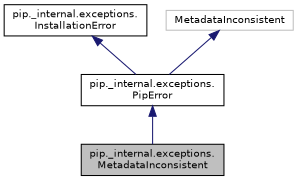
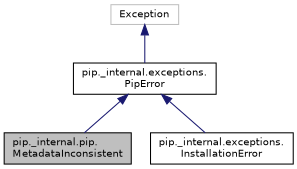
node "MetadataInconsistent": label "MetadataInconsistent" -> "Exception"
edge "pip._internal.exceptions. PipError" -> "pip._internal.exceptions. InstallationError": reversed
node "pip._internal.exceptions. MetadataInconsistent": label "pip._internal.exceptions. MetadataInconsistent" -> "pip._internal.pip. MetadataInconsistent"
